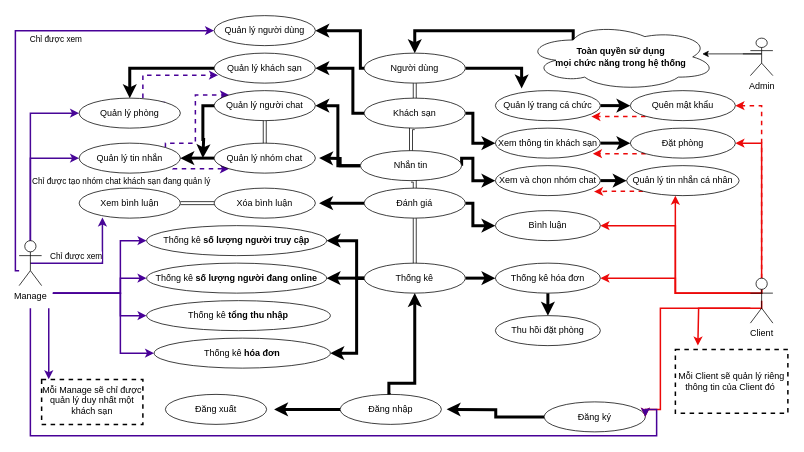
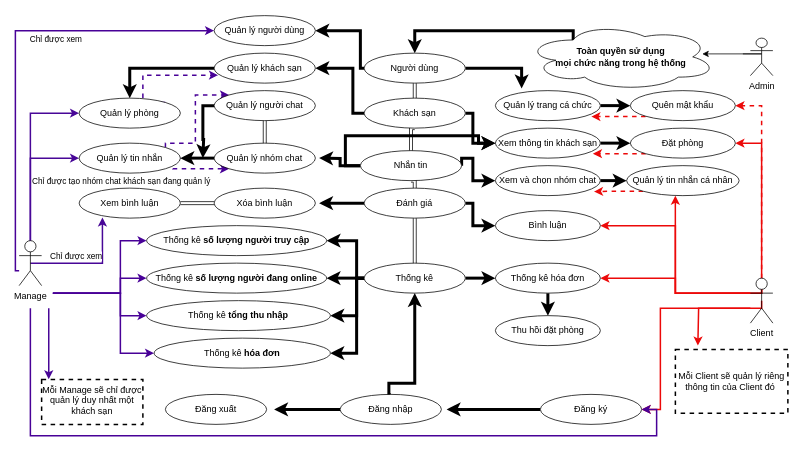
edge "Nhắn tin" -> "Quản lý người chat": now "Nhắn tin" -> "Xem thông tin khách sạn"
edge "Thống kê" -> "Thống kê tổng thu nhập": added
node "Đăng ký": moved (595, 417) -> (591, 409)
